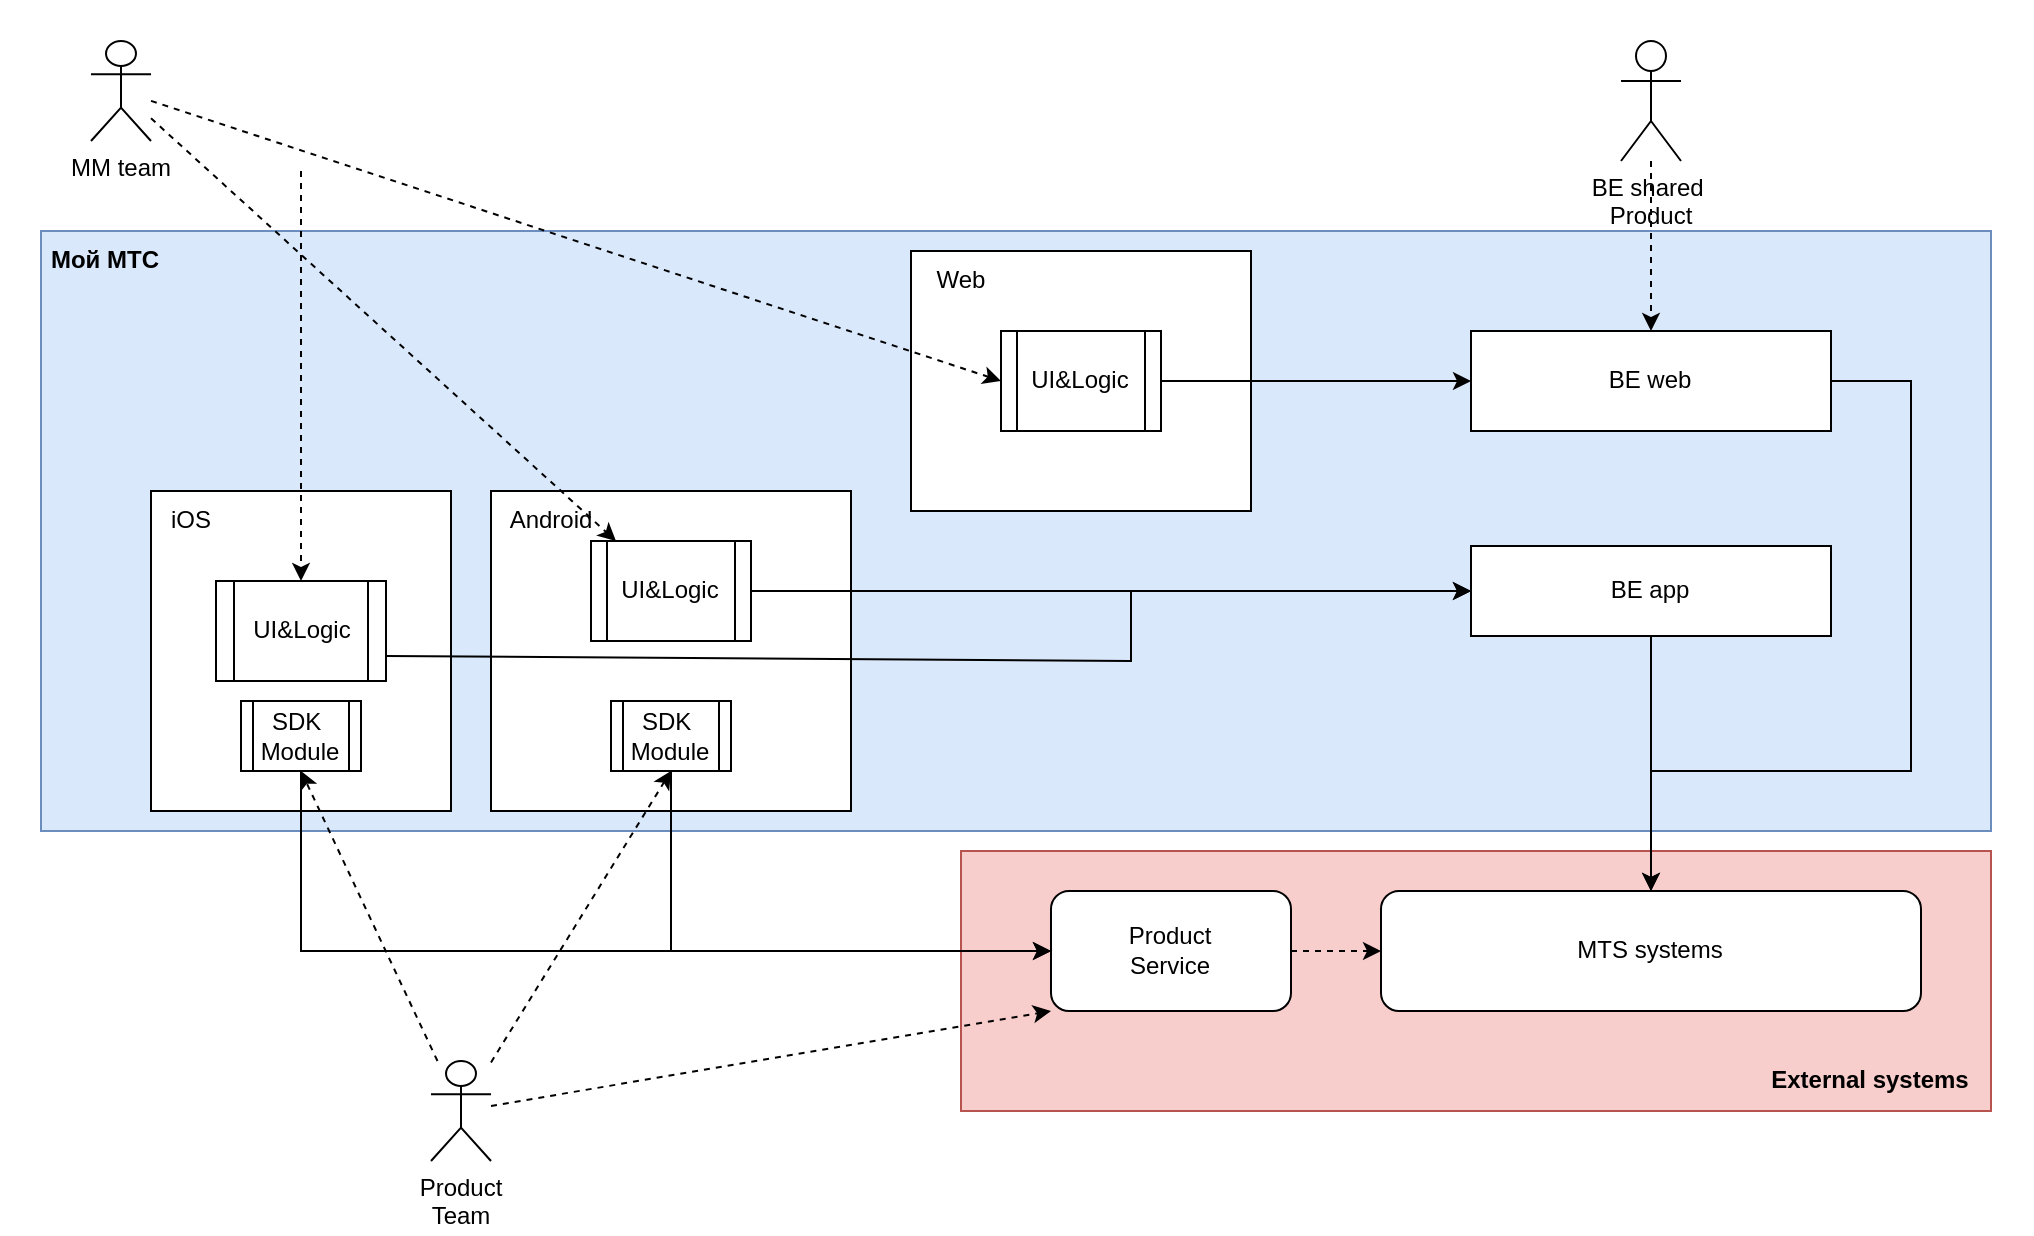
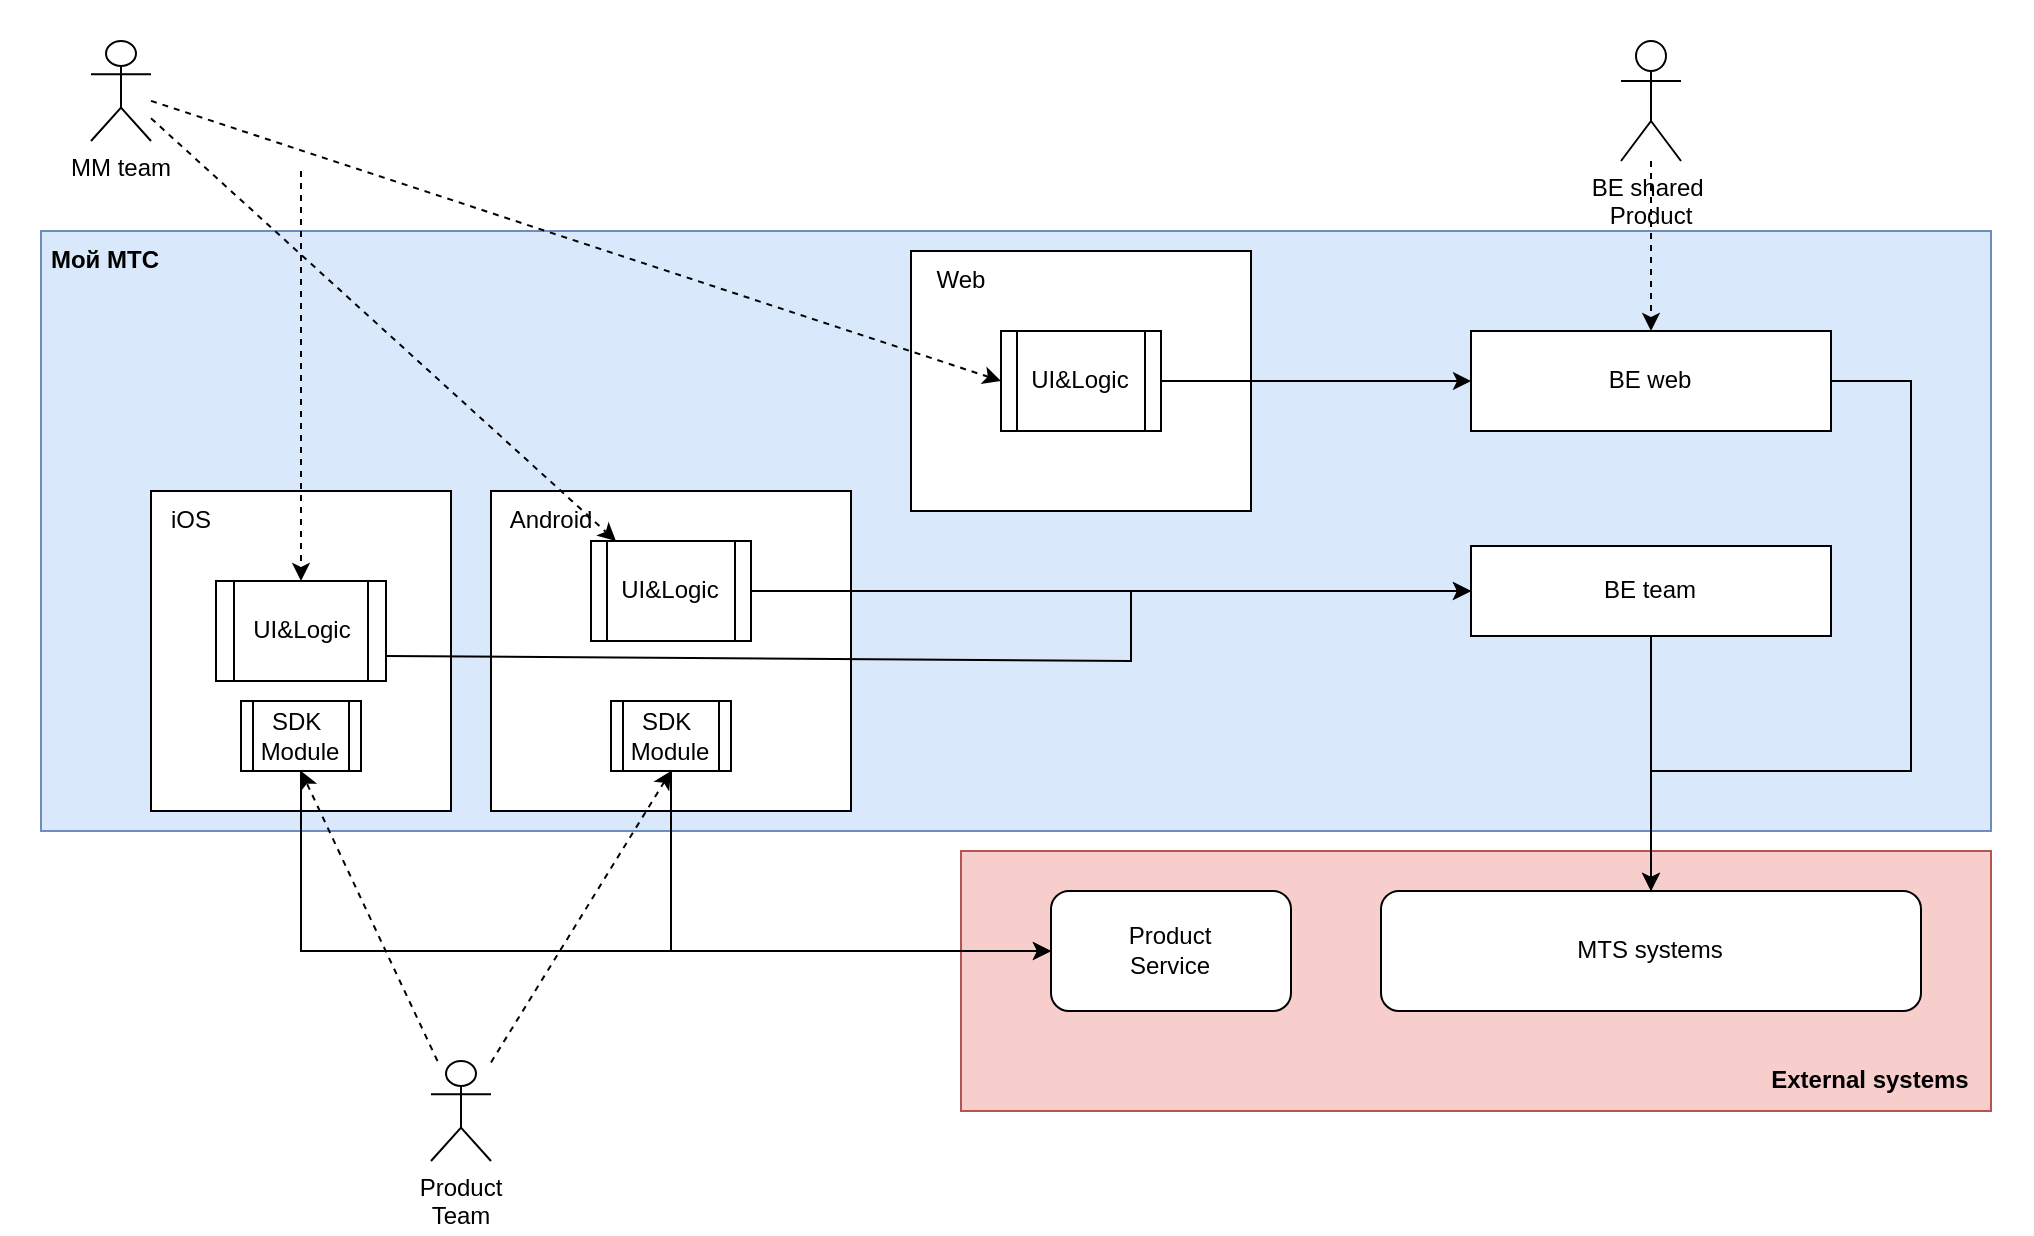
node "BE app": label "BE app" -> "BE team"
edge "Product Service" -> "MTS systems": removed
edge "Product Team" -> "Product Service": removed
